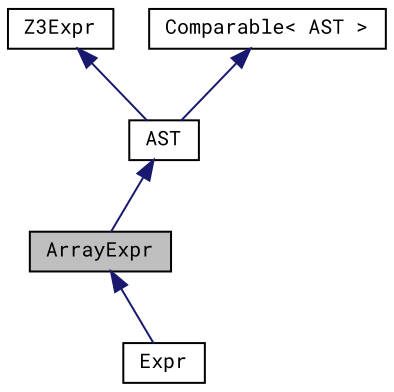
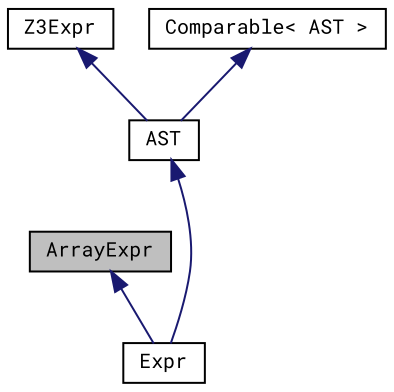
edge "ArrayExpr" -> "AST": now "Expr" -> "AST"
